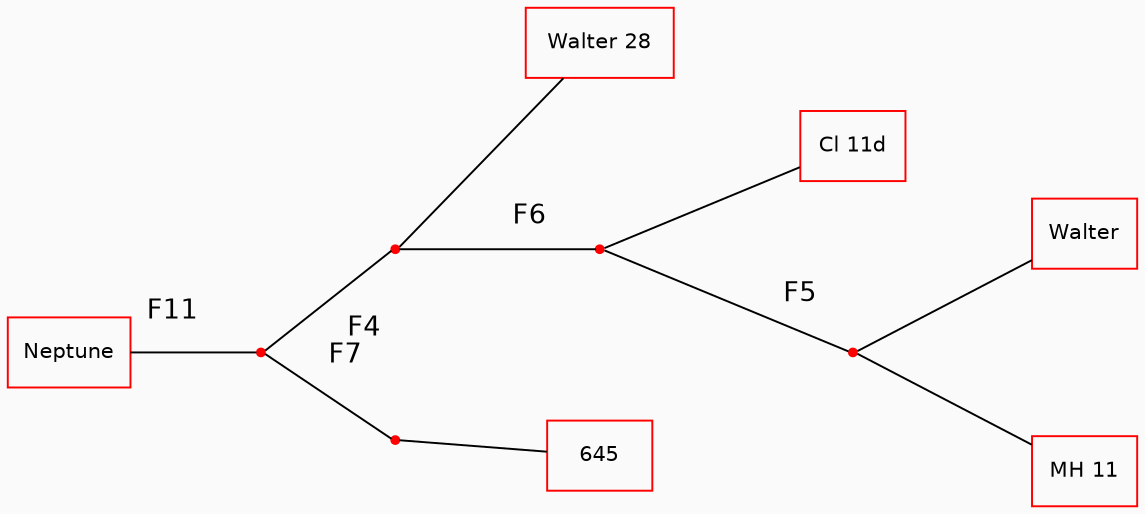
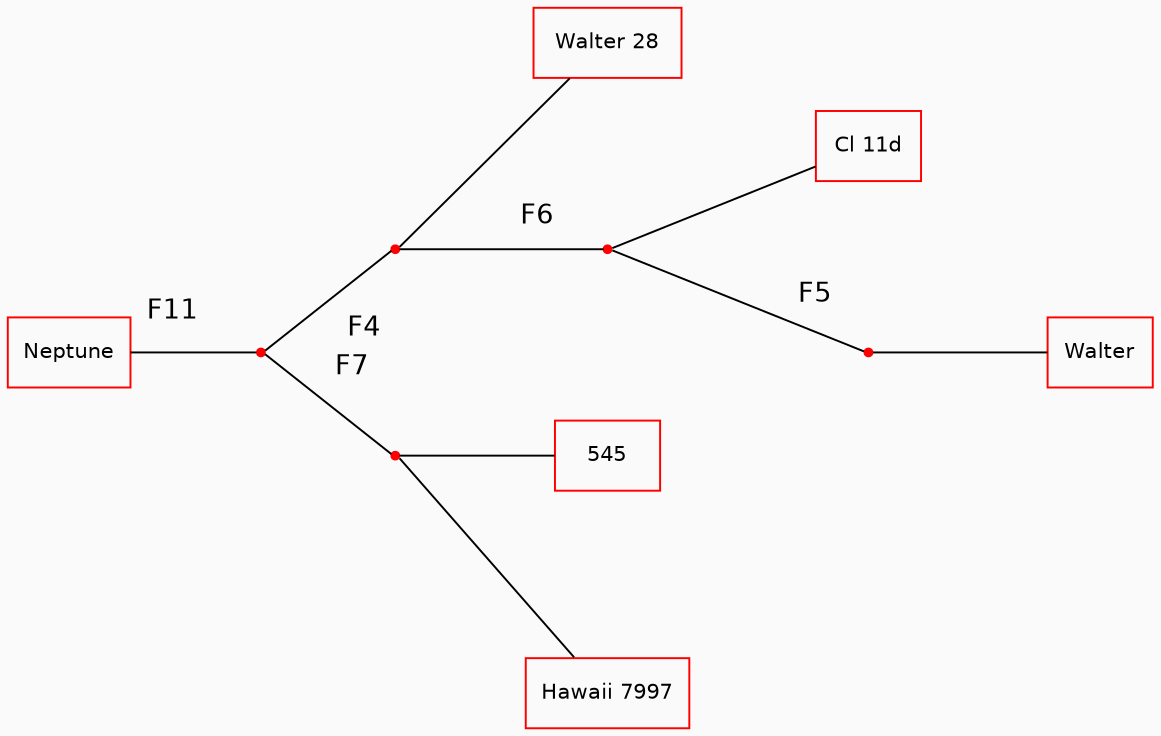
node "645": label "645" -> "545"
node "MH 11": removed
node "Hawaii 7997": added
